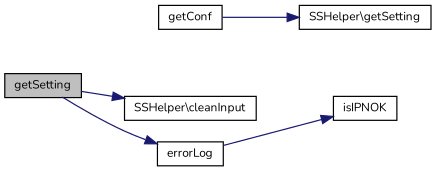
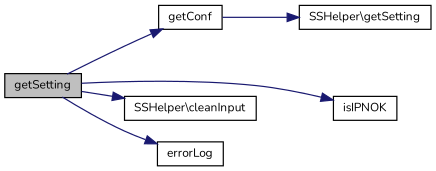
edge "getSetting" -> "getConf": added
edge "errorLog" -> "isIPNOK": now "getSetting" -> "isIPNOK"
